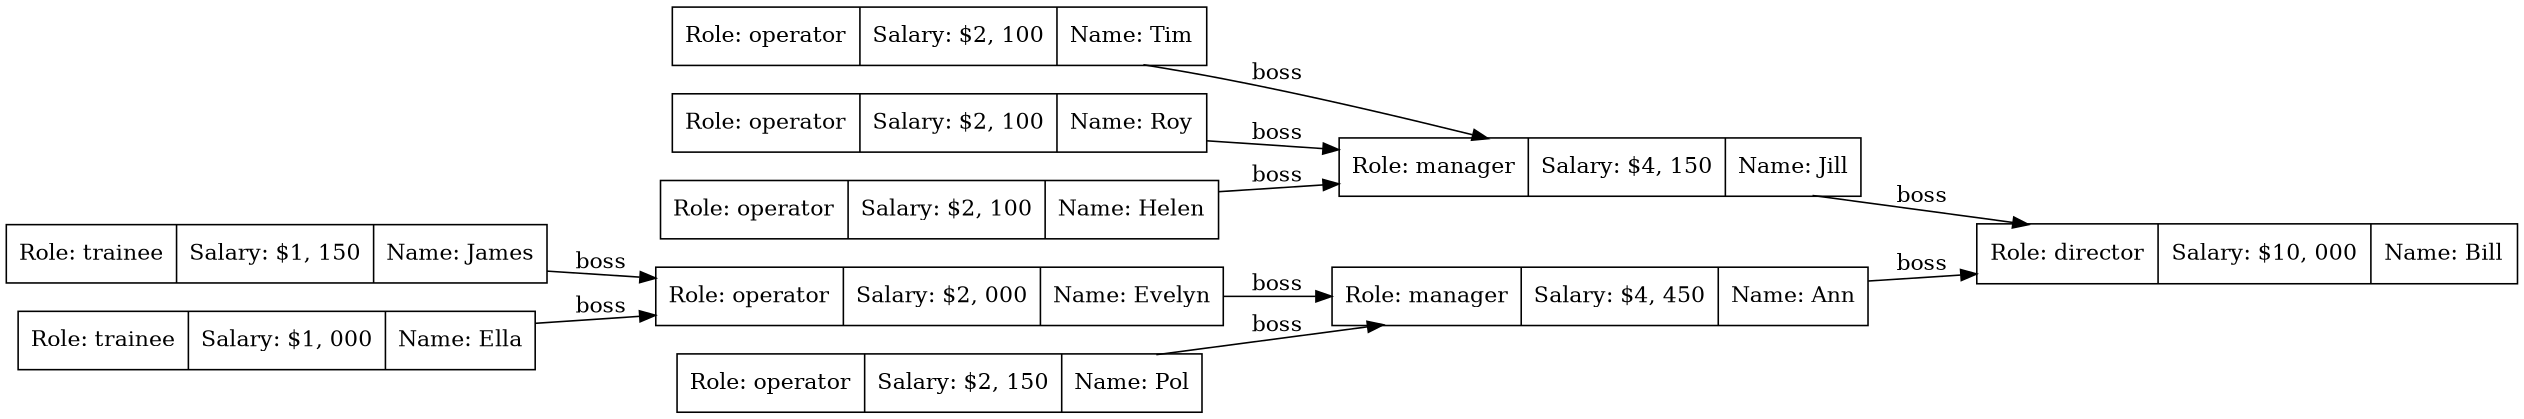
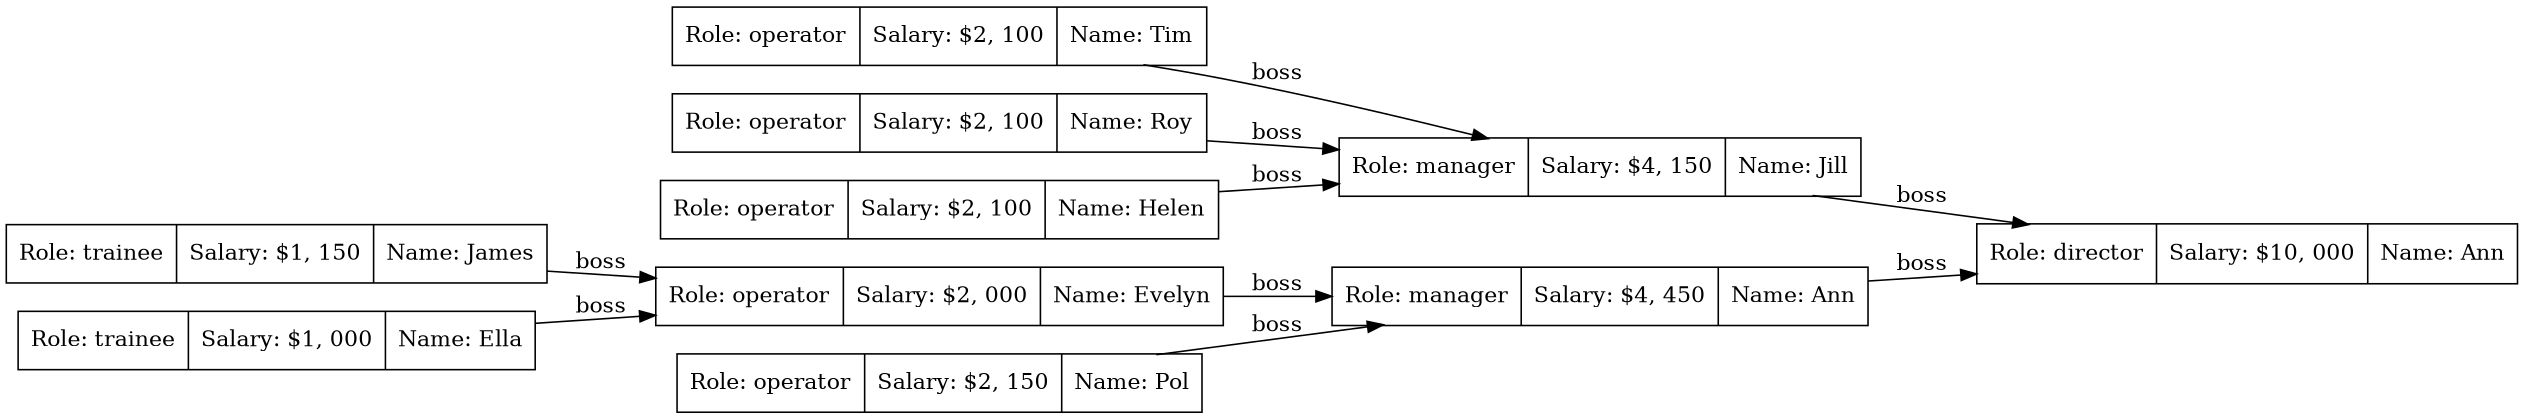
node "Role: director": text "Name: Bill" -> "Name: Ann"
